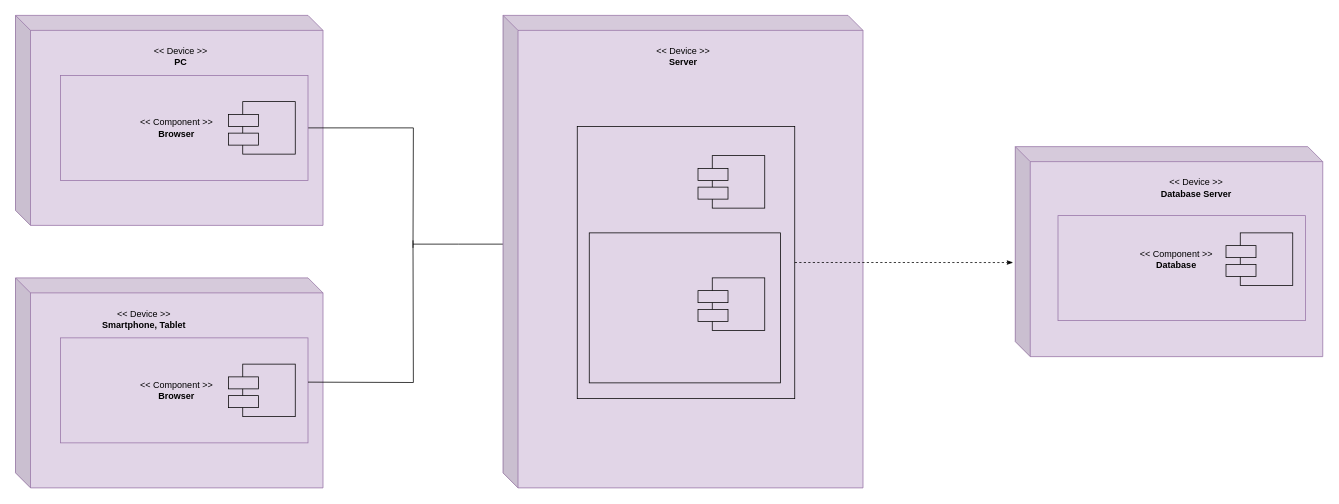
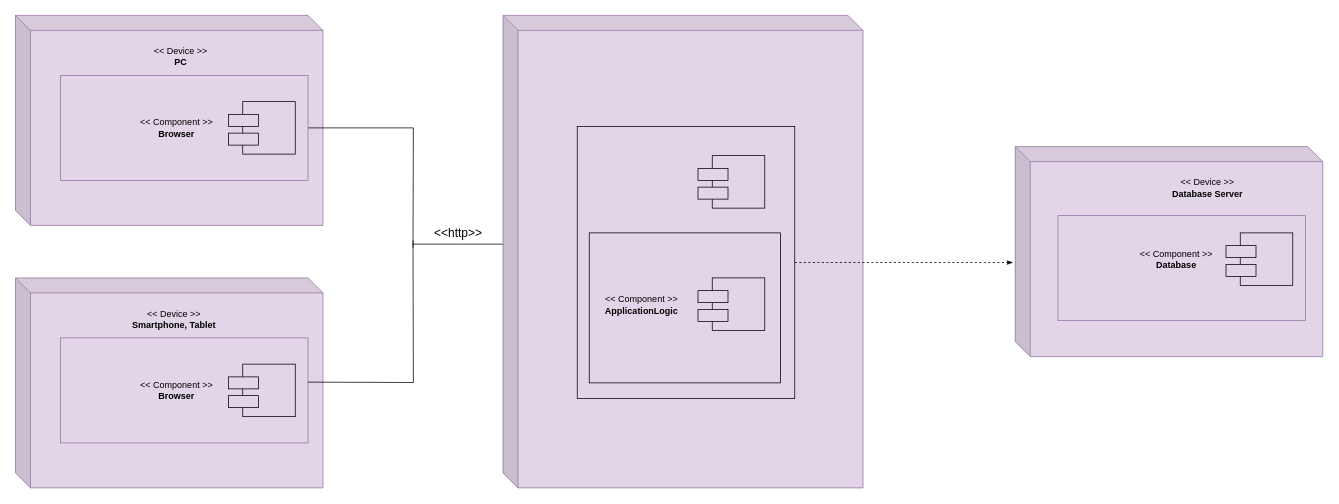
node "<< Device >> Server": removed
node "<< Device >> Database Server": moved (1196, 188) -> (1208, 188)
node "<<http>>": added
node "<< Component >> ApplicationLogic": added
node "<< Device >> Smartphone, Tablet": moved (144, 319) -> (174, 319)
